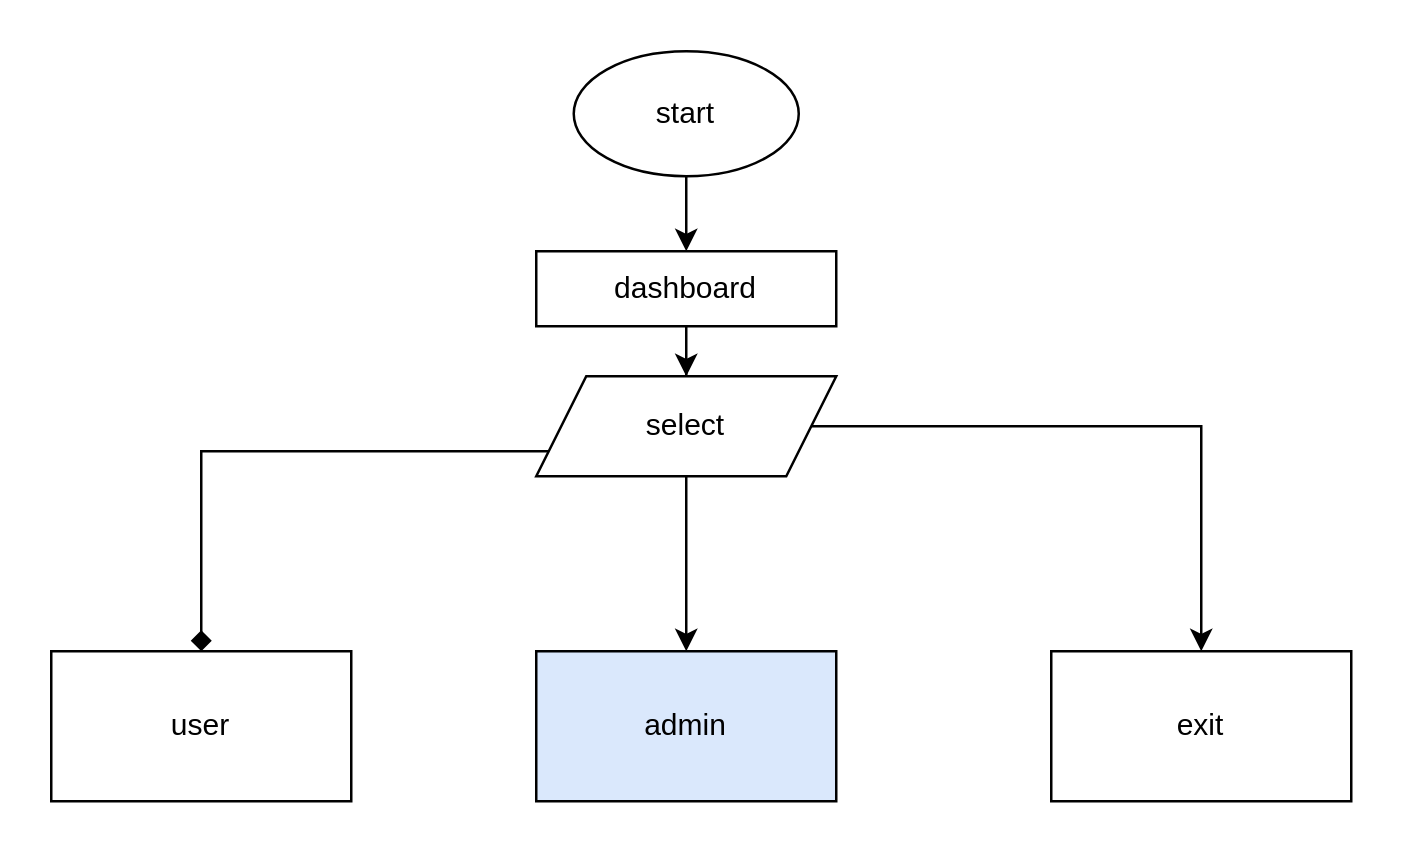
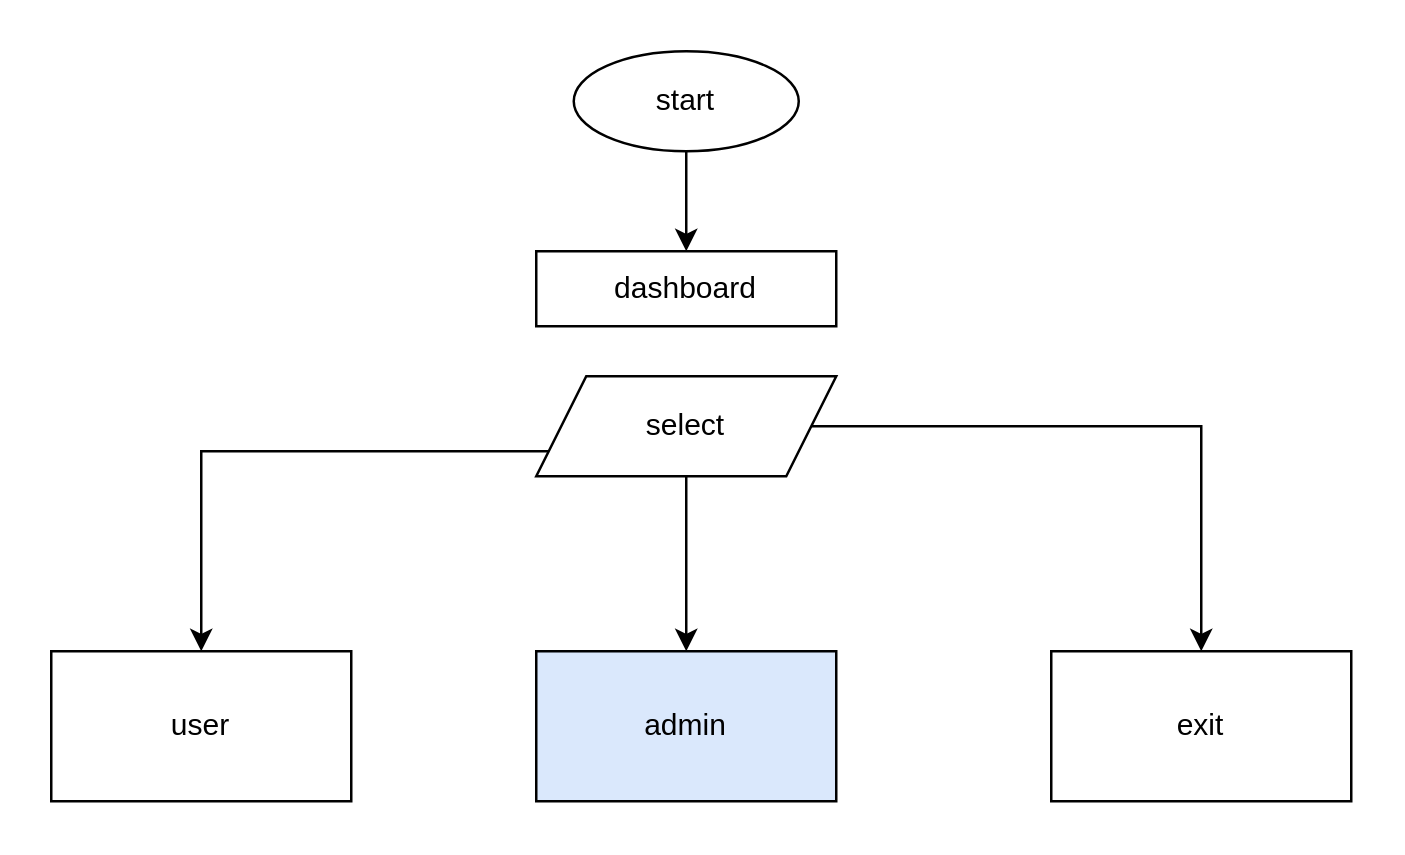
node "start": size 225x125 -> 225x100
edge "dashboard" -> "select": removed
edge "select" -> "user": arrowhead diamond -> classic
